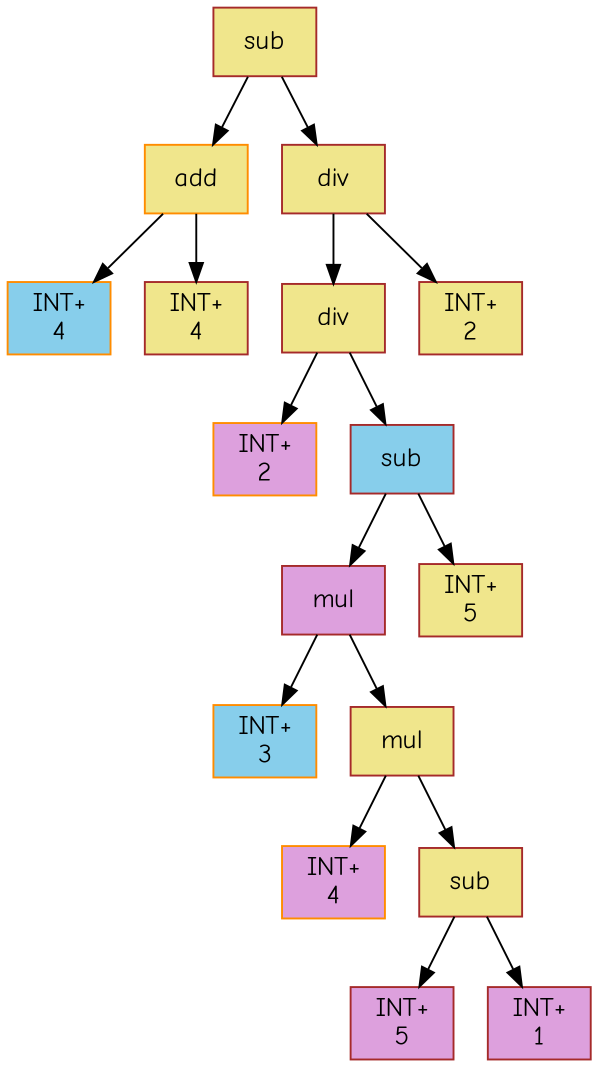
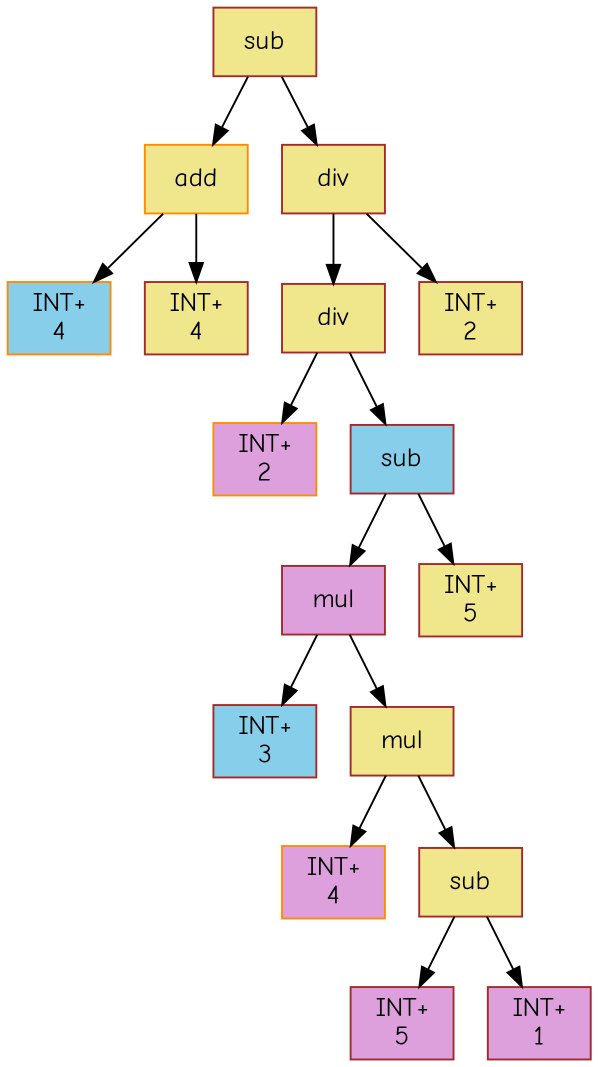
node "INT+ 3": color darkorange -> brown
